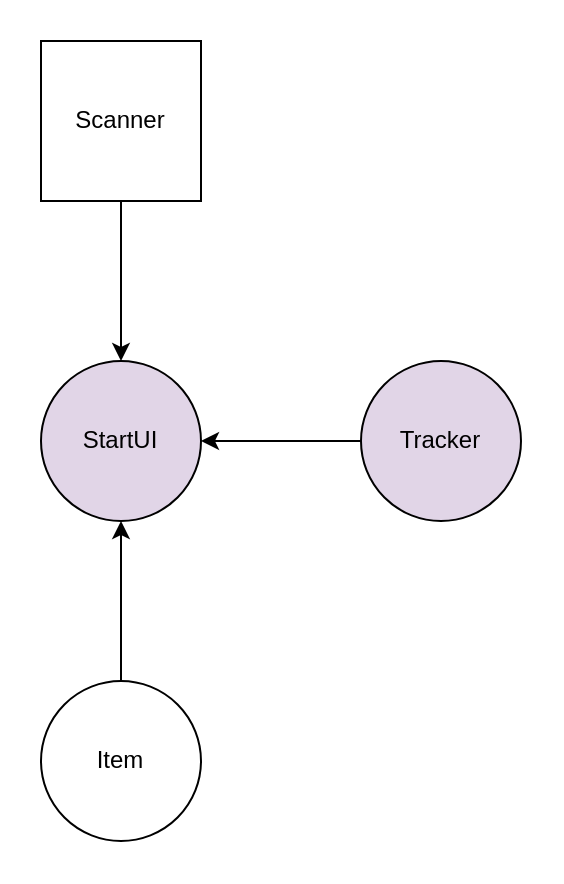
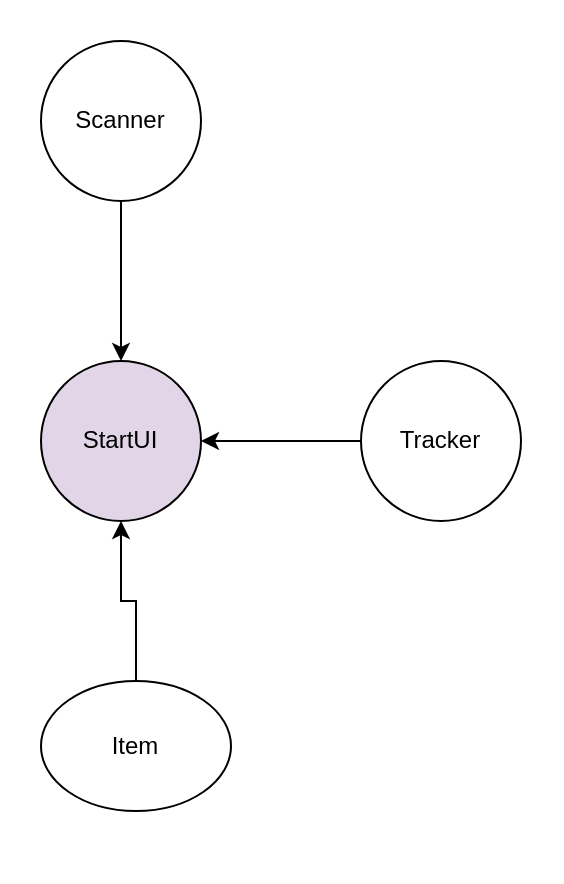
node "Scanner": shape rectangle -> ellipse
node "Tracker": fillcolor #e1d5e7 -> #ffffff
node "Item": size 160x160 -> 190x130
